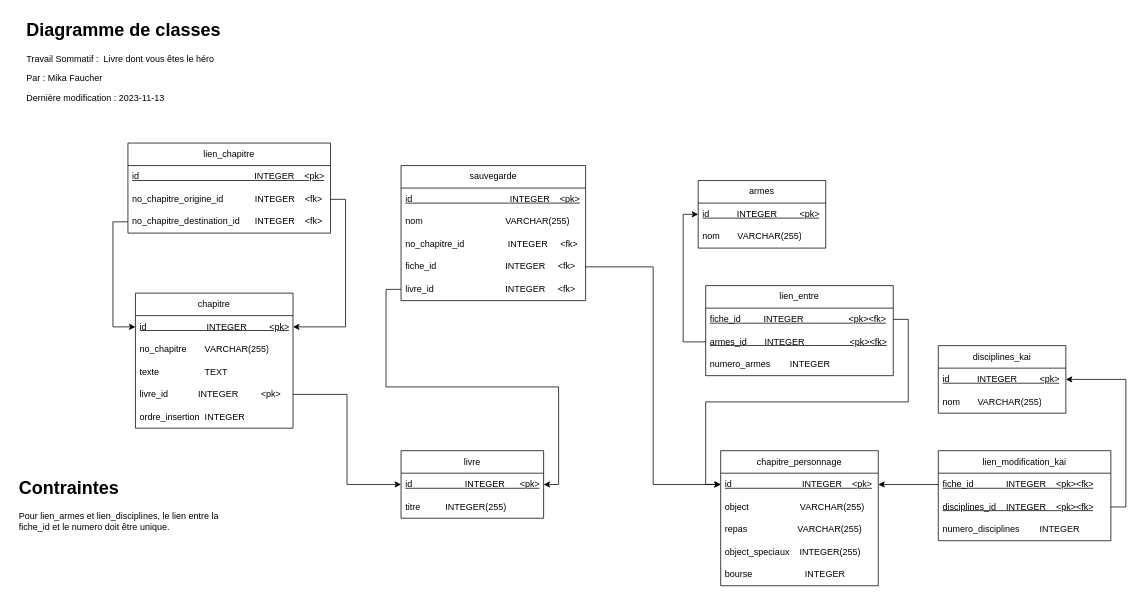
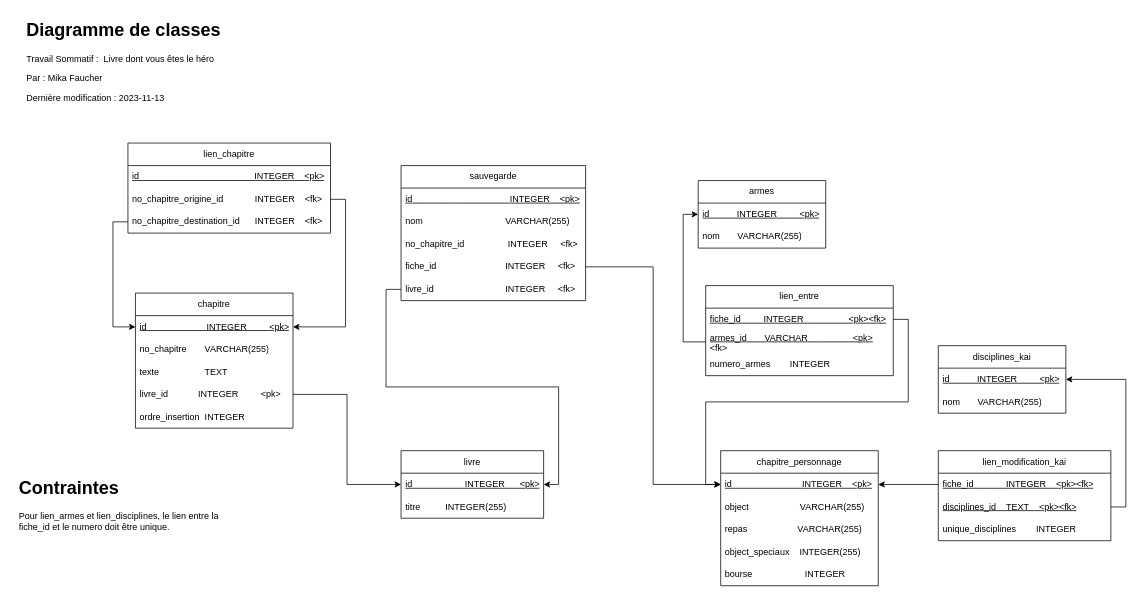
node "armes_id INTEGER <pk><fk>": label "armes_id INTEGER <pk><fk>" -> "armes_id VARCHAR <pk><fk>"
node "disciplines_id INTEGER <pk><fk>": label "disciplines_id INTEGER <pk><fk>" -> "disciplines_id TEXT <pk><fk>"
node "numero_disciplines INTEGER": label "numero_disciplines INTEGER" -> "unique_disciplines INTEGER"
